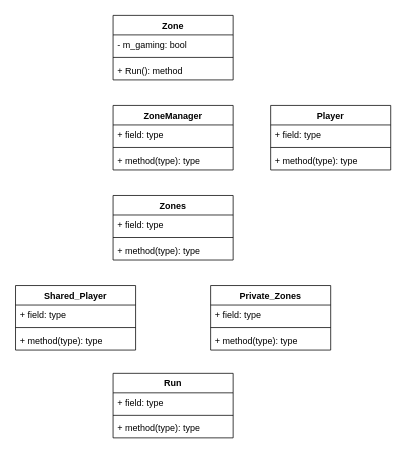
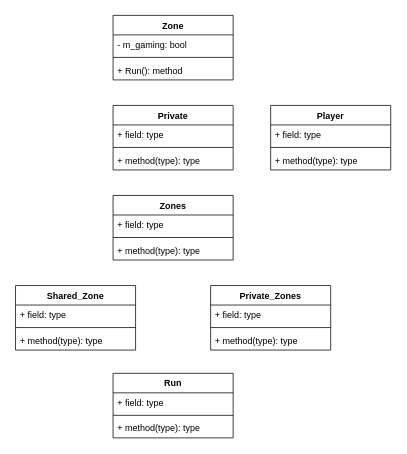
node "ZoneManager": label "ZoneManager" -> "Private"
node "Shared_Player": label "Shared_Player" -> "Shared_Zone"
